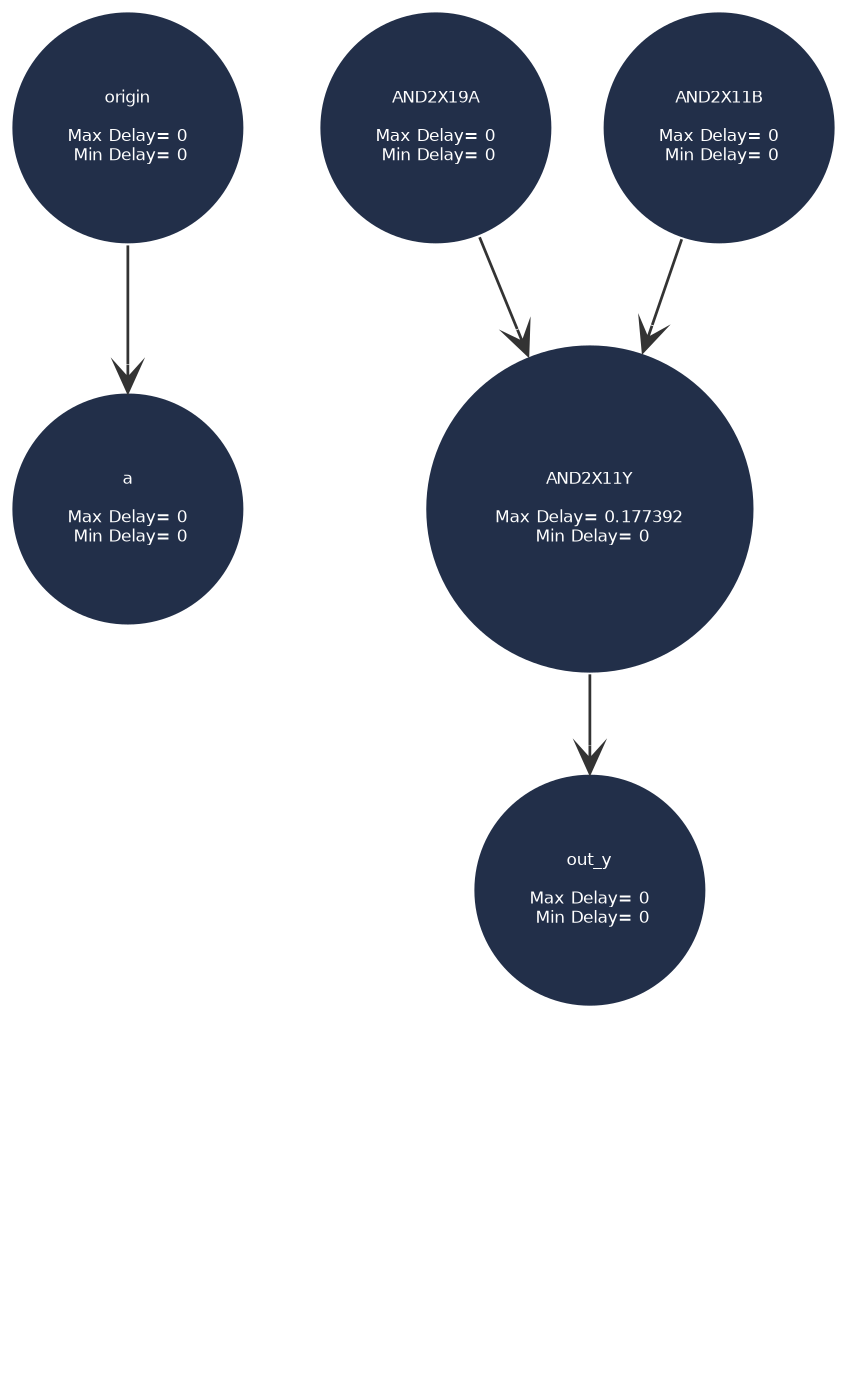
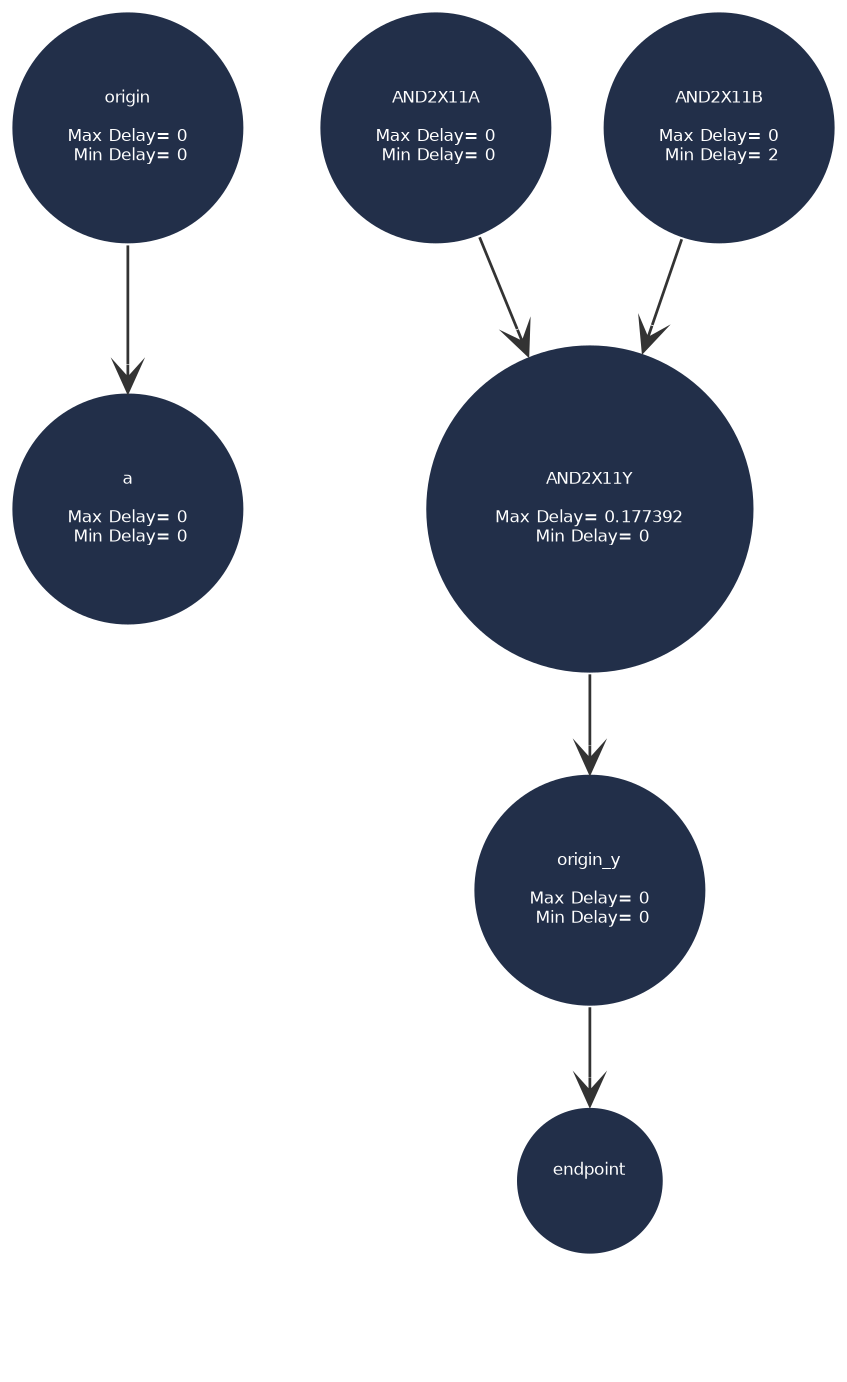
node "AND2X19A Max Delay= 0 Min Delay= 0": label "AND2X19A Max Delay= 0 Min Delay= 0" -> "AND2X11A Max Delay= 0 Min Delay= 0"
node "AND2X11B Max Delay= 0 Min Delay= 0": label "AND2X11B Max Delay= 0 Min Delay= 0" -> "AND2X11B Max Delay= 0 Min Delay= 2"
node "out_y Max Delay= 0 Min Delay= 0": label "out_y Max Delay= 0 Min Delay= 0" -> "origin_y Max Delay= 0 Min Delay= 0"
node "endpoint": added
